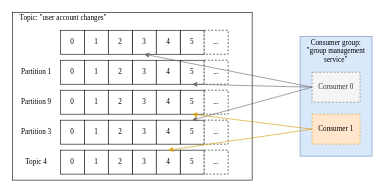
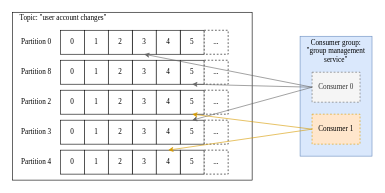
node "Partition 0": added
node "Partition 1": label "Partition 1" -> "Partition 8"
node "Partition 9": label "Partition 9" -> "Partition 2"
node "Topic 4": label "Topic 4" -> "Partition 4"
